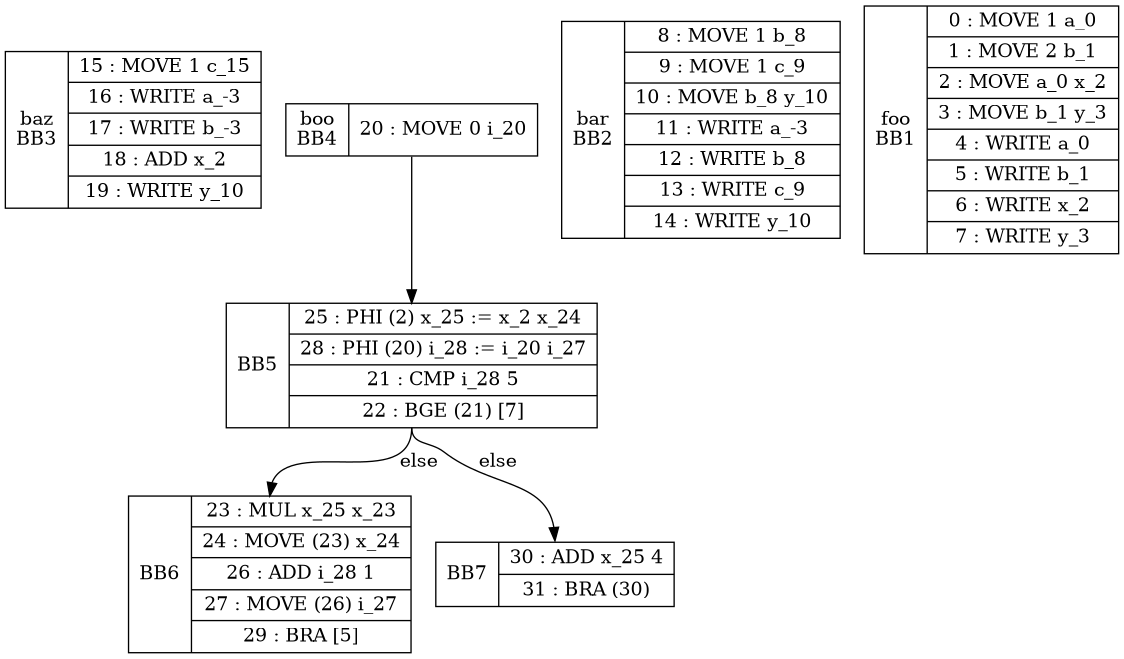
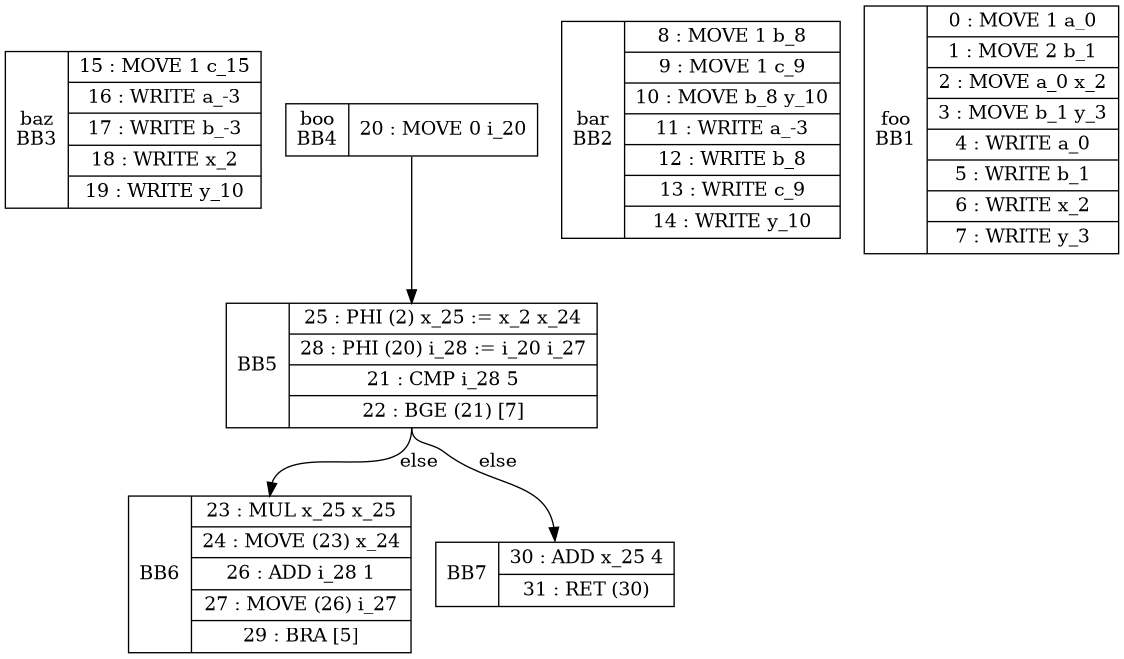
node "baz": text "18 : ADD x_2" -> "18 : WRITE x_2"
node "BB6": text "23 : MUL x_25 x_23" -> "23 : MUL x_25 x_25"
node "BB7": text "31 : BRA (30)" -> "31 : RET (30)"
